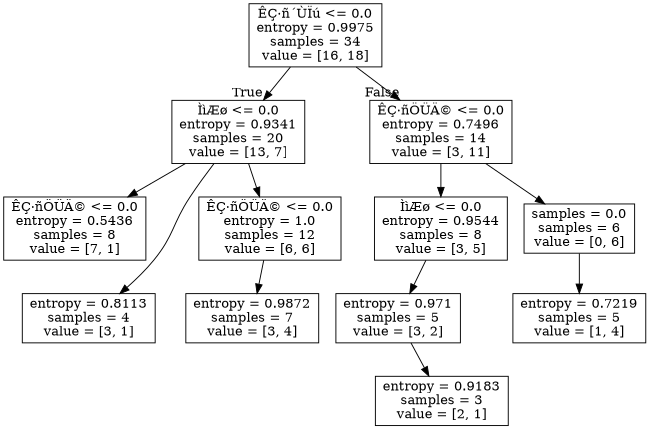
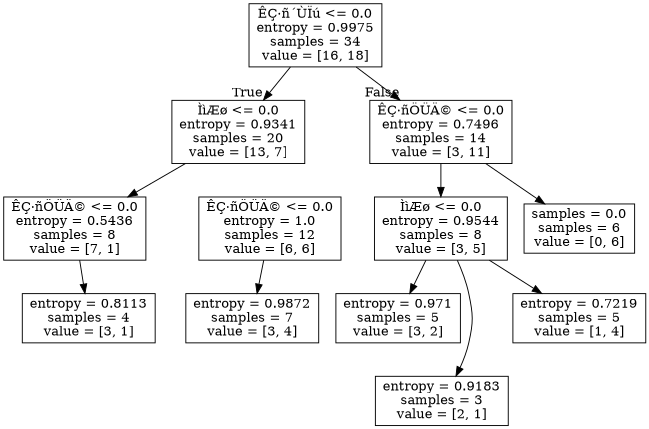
edge "ÌìÆø <= 0.0 entropy = 0.9341 samples = 20 value = [13, 7]" -> "ÊÇ·ñÖÜÄ© <= 0.0 entropy = 1.0 samples = 12 value = [6, 6]": removed
edge "ÌìÆø <= 0.0 entropy = 0.9341 samples = 20 value = [13, 7]" -> "entropy = 0.8113 samples = 4 value = [3, 1]": now "ÊÇ·ñÖÜÄ© <= 0.0 entropy = 0.5436 samples = 8 value = [7, 1]" -> "entropy = 0.8113 samples = 4 value = [3, 1]"
edge "samples = 0.0 samples = 6 value = [0, 6]" -> "entropy = 0.7219 samples = 5 value = [1, 4]": now "ÌìÆø <= 0.0 entropy = 0.9544 samples = 8 value = [3, 5]" -> "entropy = 0.7219 samples = 5 value = [1, 4]"
edge "entropy = 0.971 samples = 5 value = [3, 2]" -> "entropy = 0.9183 samples = 3 value = [2, 1]": now "ÌìÆø <= 0.0 entropy = 0.9544 samples = 8 value = [3, 5]" -> "entropy = 0.9183 samples = 3 value = [2, 1]"
